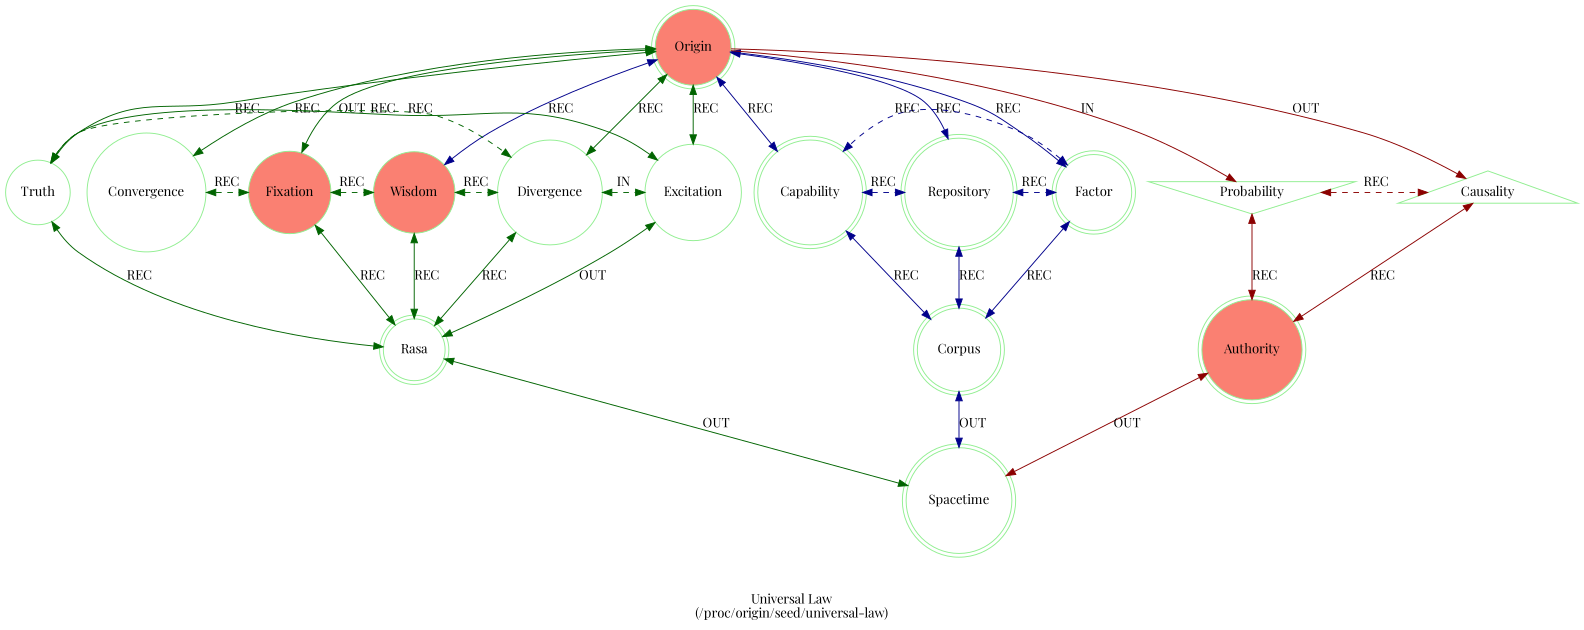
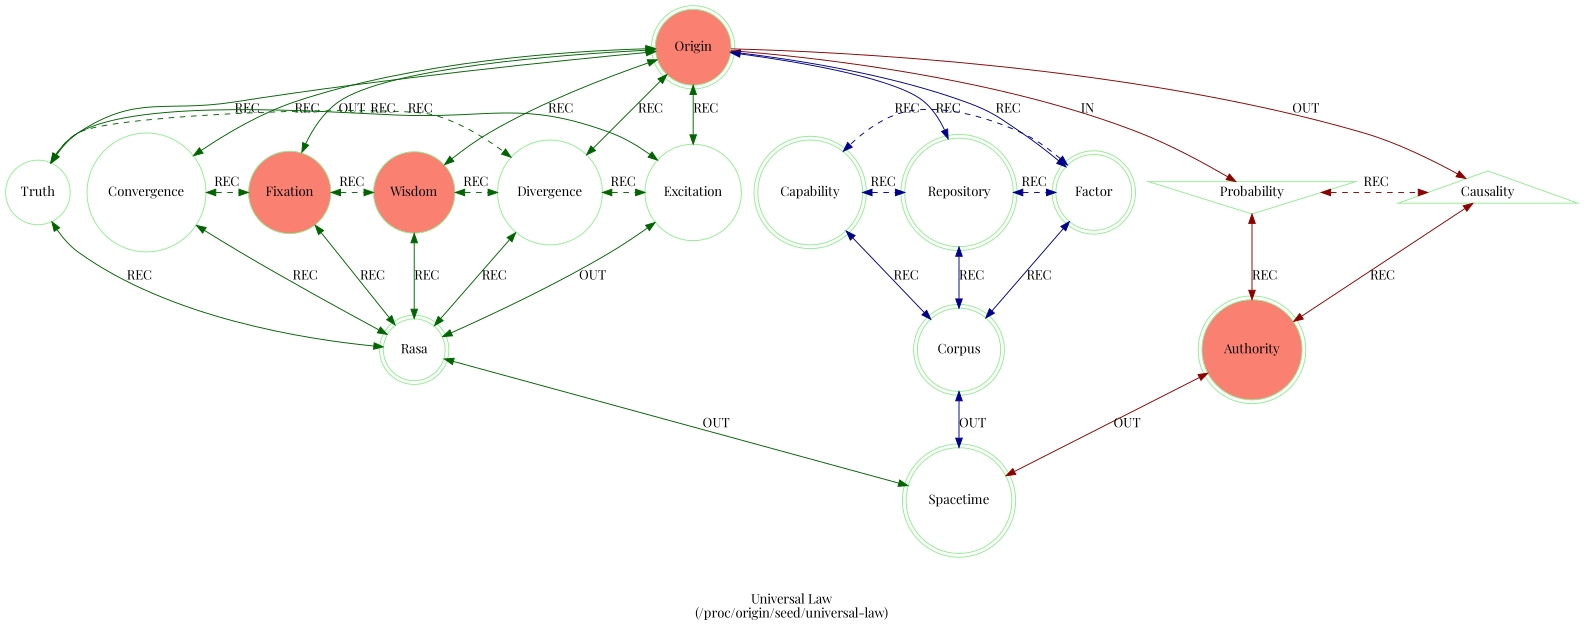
edge "Origin" -- "Wisdom": color darkblue -> darkgreen
edge "Origin" -- "Capability": removed, label "REC"
edge "Divergence" -- "Excitation": label "IN" -> "REC"
edge "Convergence" -- "Rasa": added, label "REC"
